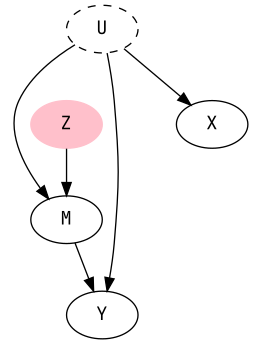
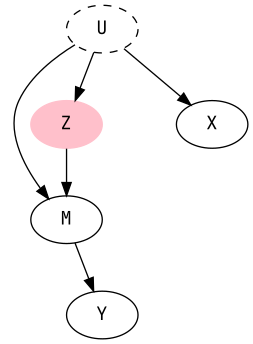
edge "U" -> "Y": now "U" -> "Z"
